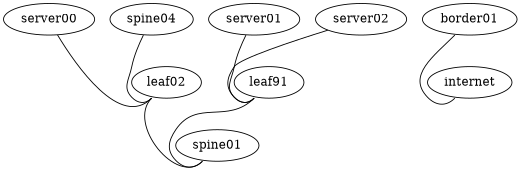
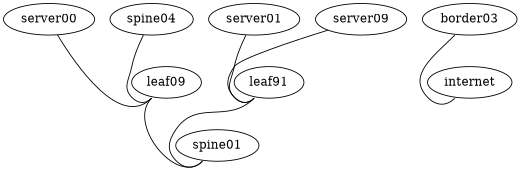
node "server02": label "server02" -> "server09"
node "border01": label "border01" -> "border03"
node "leaf02": label "leaf02" -> "leaf09"
